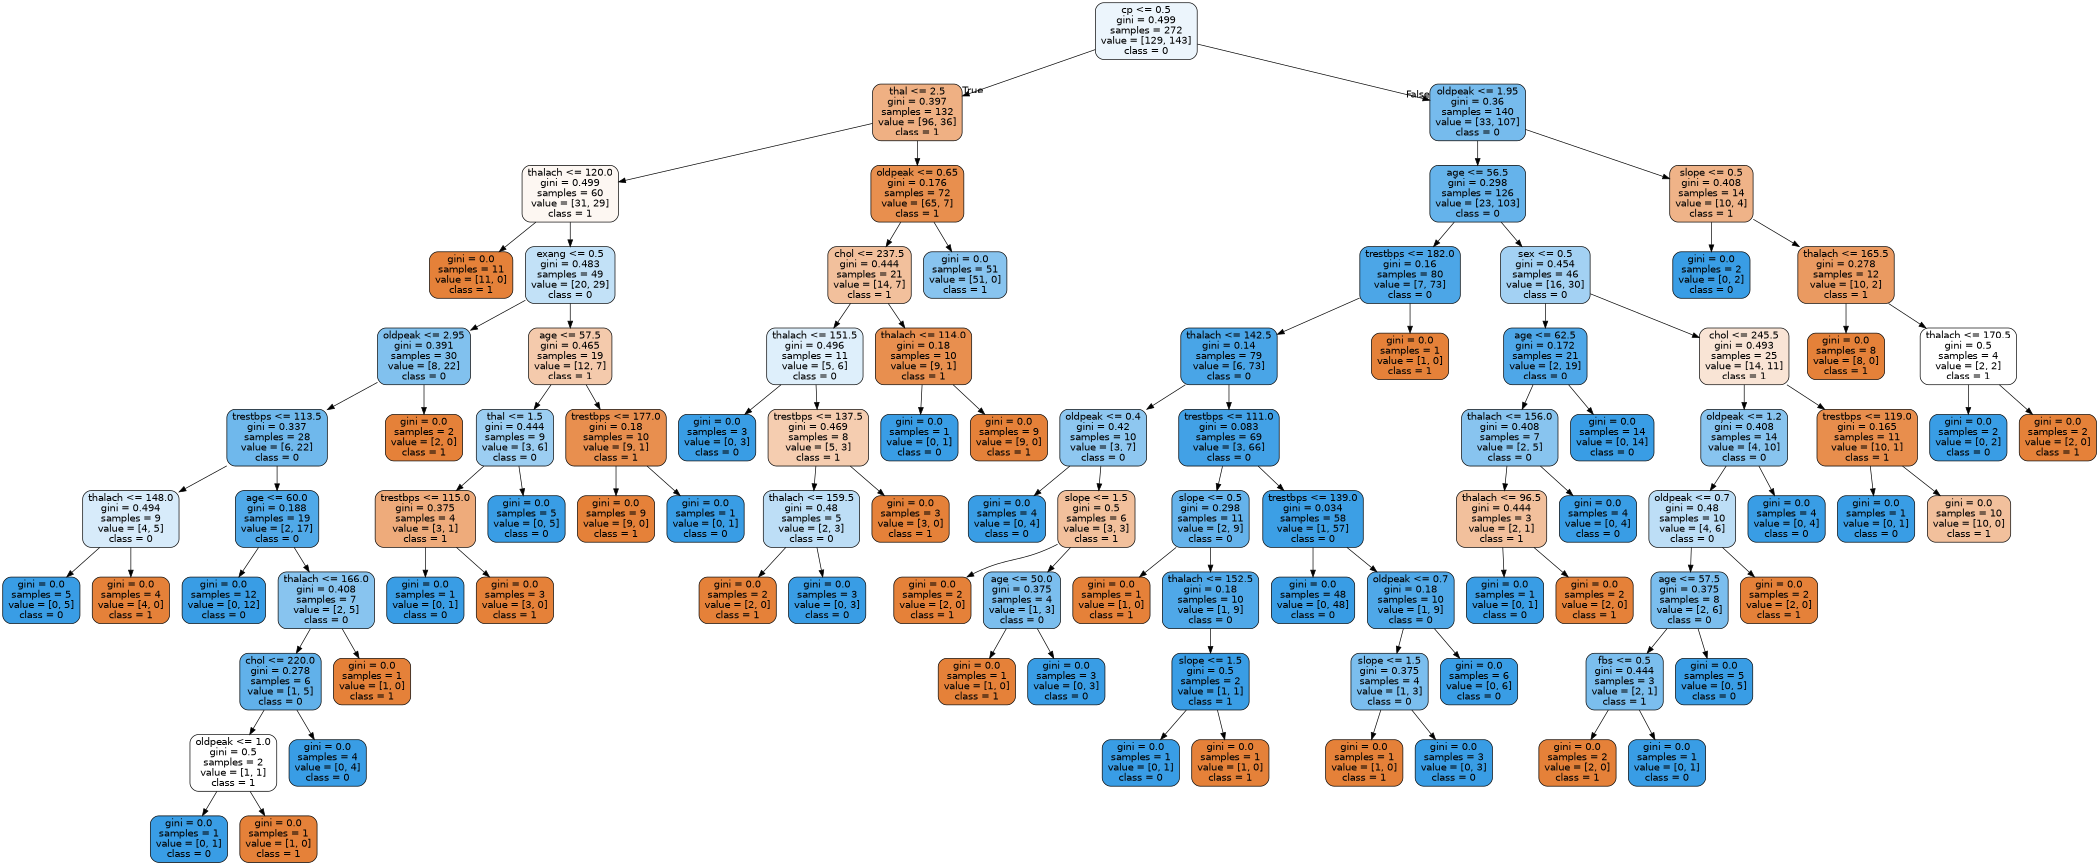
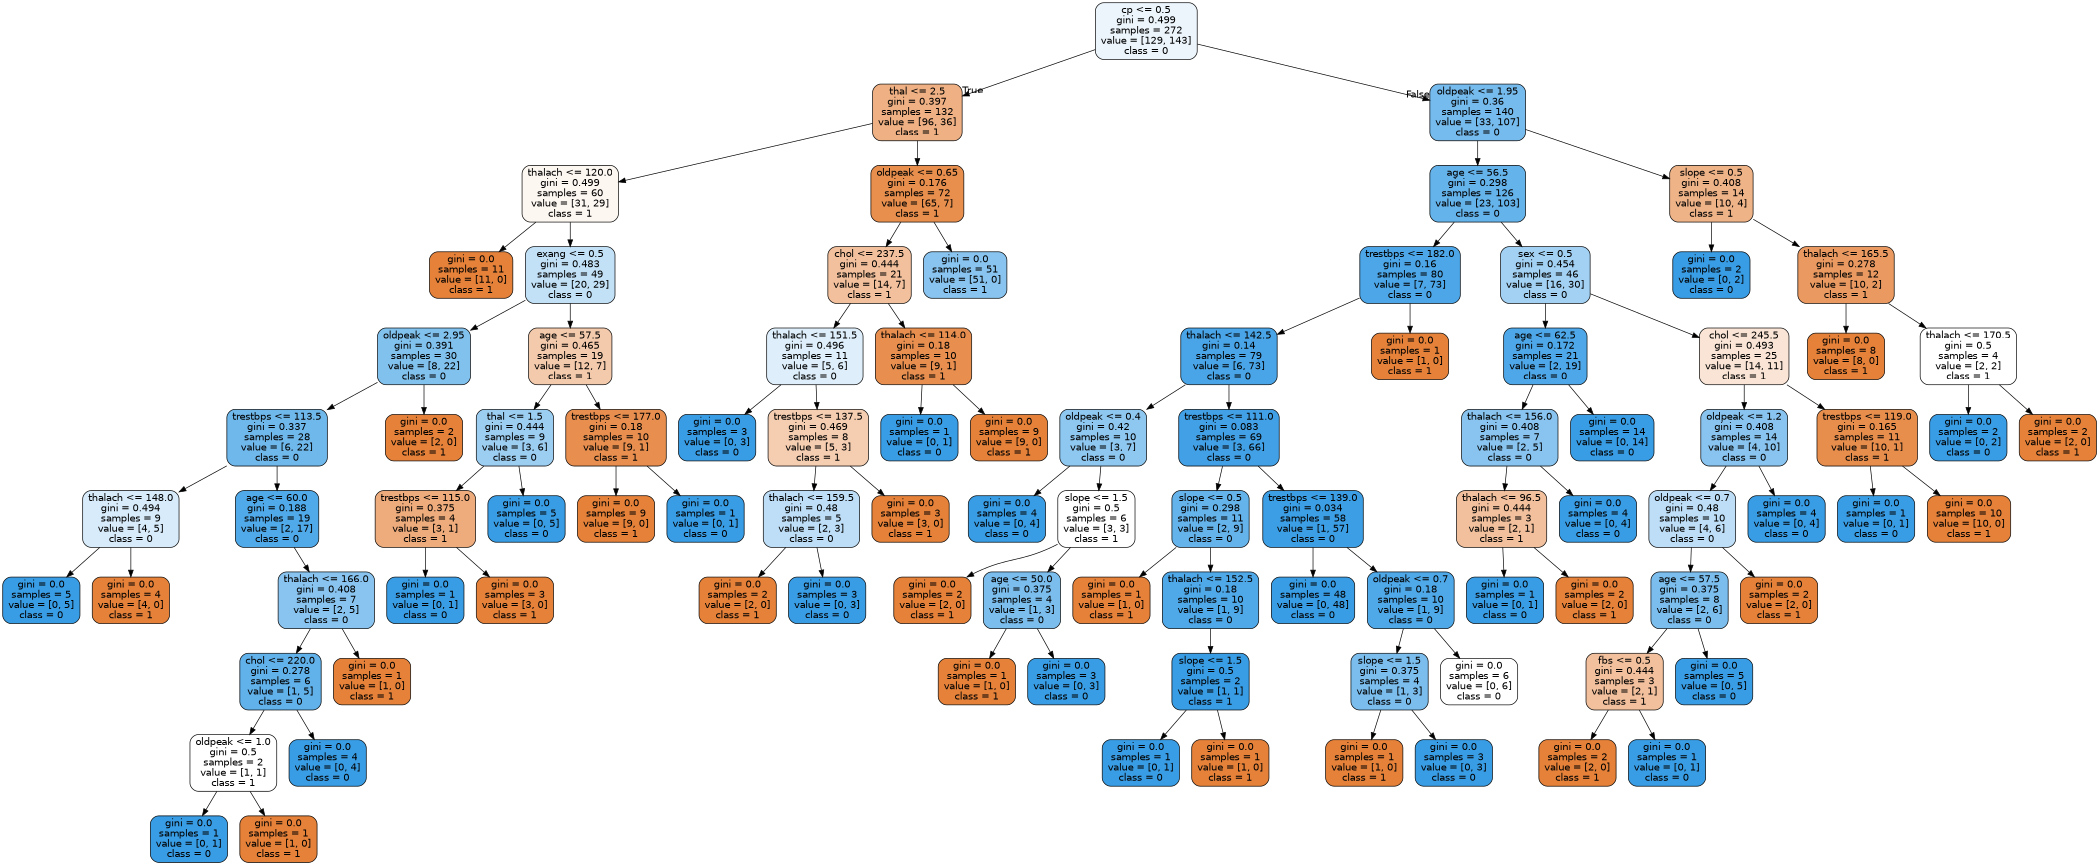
node "slope <= 1.5 gini = 0.5 samples = 6 value = [3, 3] class = 1": fillcolor #f2c09c -> #ffffff
node "gini = 0.0 samples = 10 value = [10, 0] class = 1": fillcolor #f2c09c -> #e58139
node "gini = 0.0 samples = 12 value = [0, 12] class = 0": removed
node "gini = 0.0 samples = 6 value = [0, 6] class = 0": fillcolor #399de5 -> #ffffff
node "fbs <= 0.5 gini = 0.444 samples = 3 value = [2, 1] class = 1": fillcolor #7bbeee -> #f2c09c
